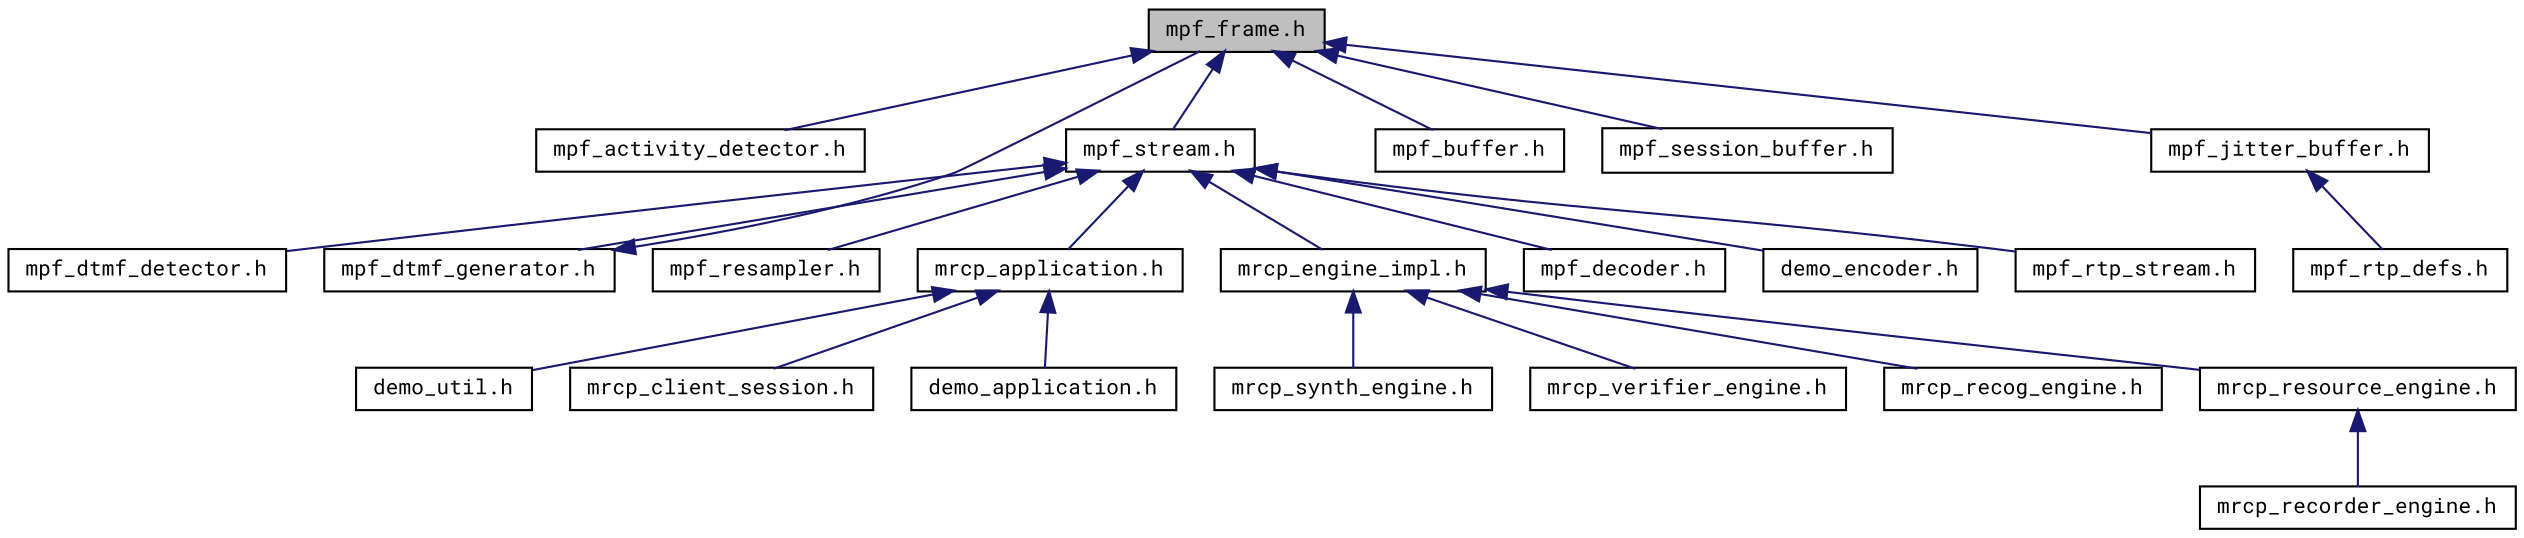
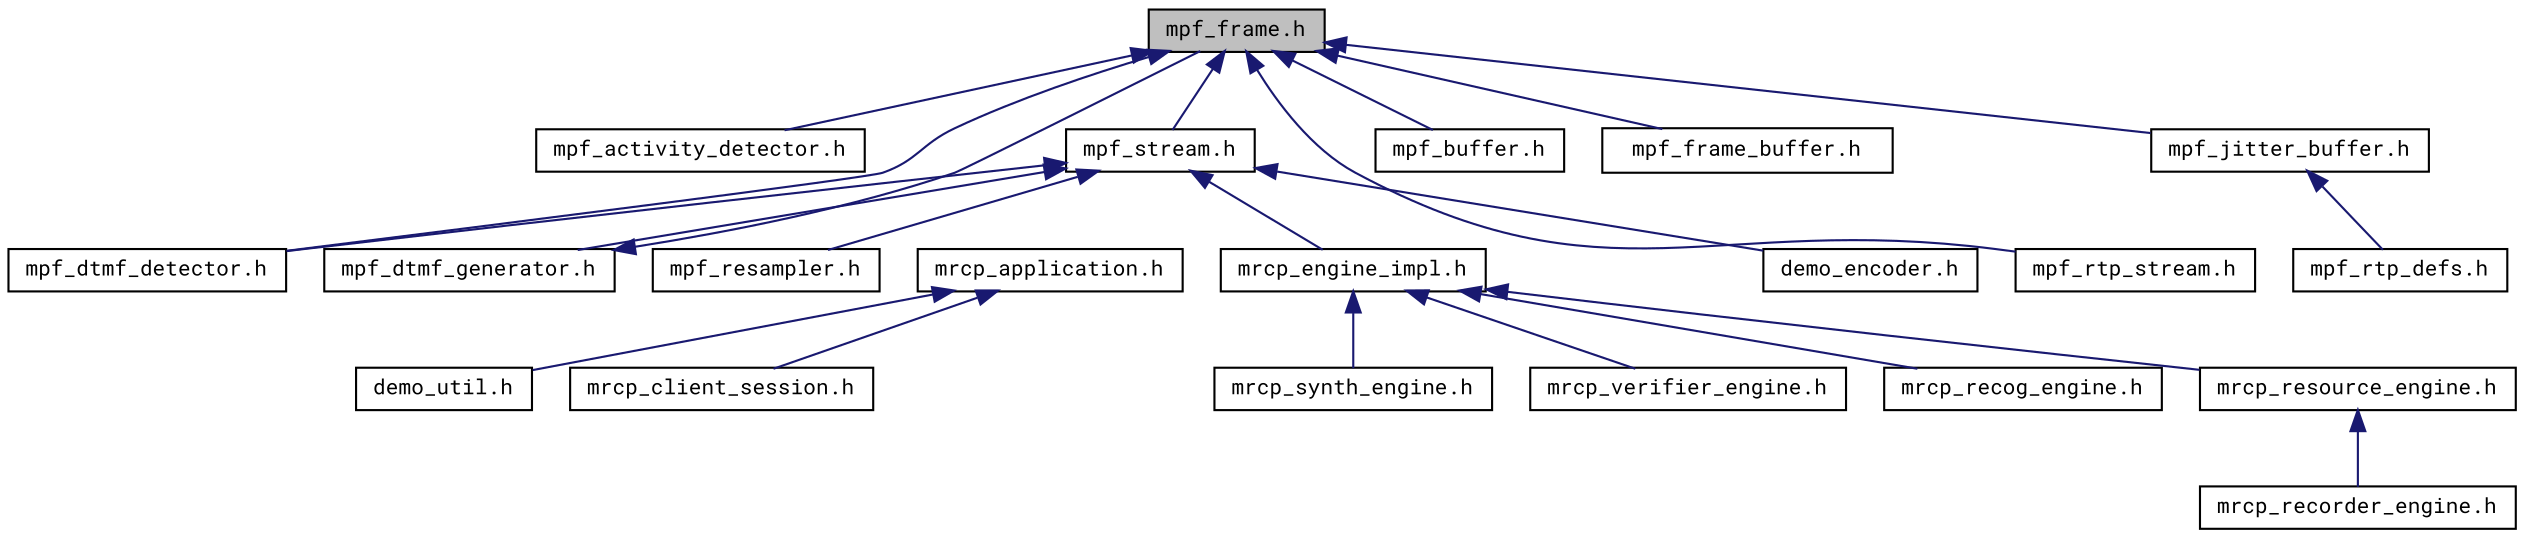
node "mpf_session_buffer.h": label "mpf_session_buffer.h" -> "mpf_frame_buffer.h"
edge "mpf_dtmf_detector.h" -> "mpf_frame.h": added
edge "mpf_rtp_stream.h" -> "mpf_stream.h": now "mpf_rtp_stream.h" -> "mpf_frame.h"
edge "mrcp_application.h" -> "mpf_stream.h": removed
node "mpf_decoder.h": removed
node "demo_application.h": removed
